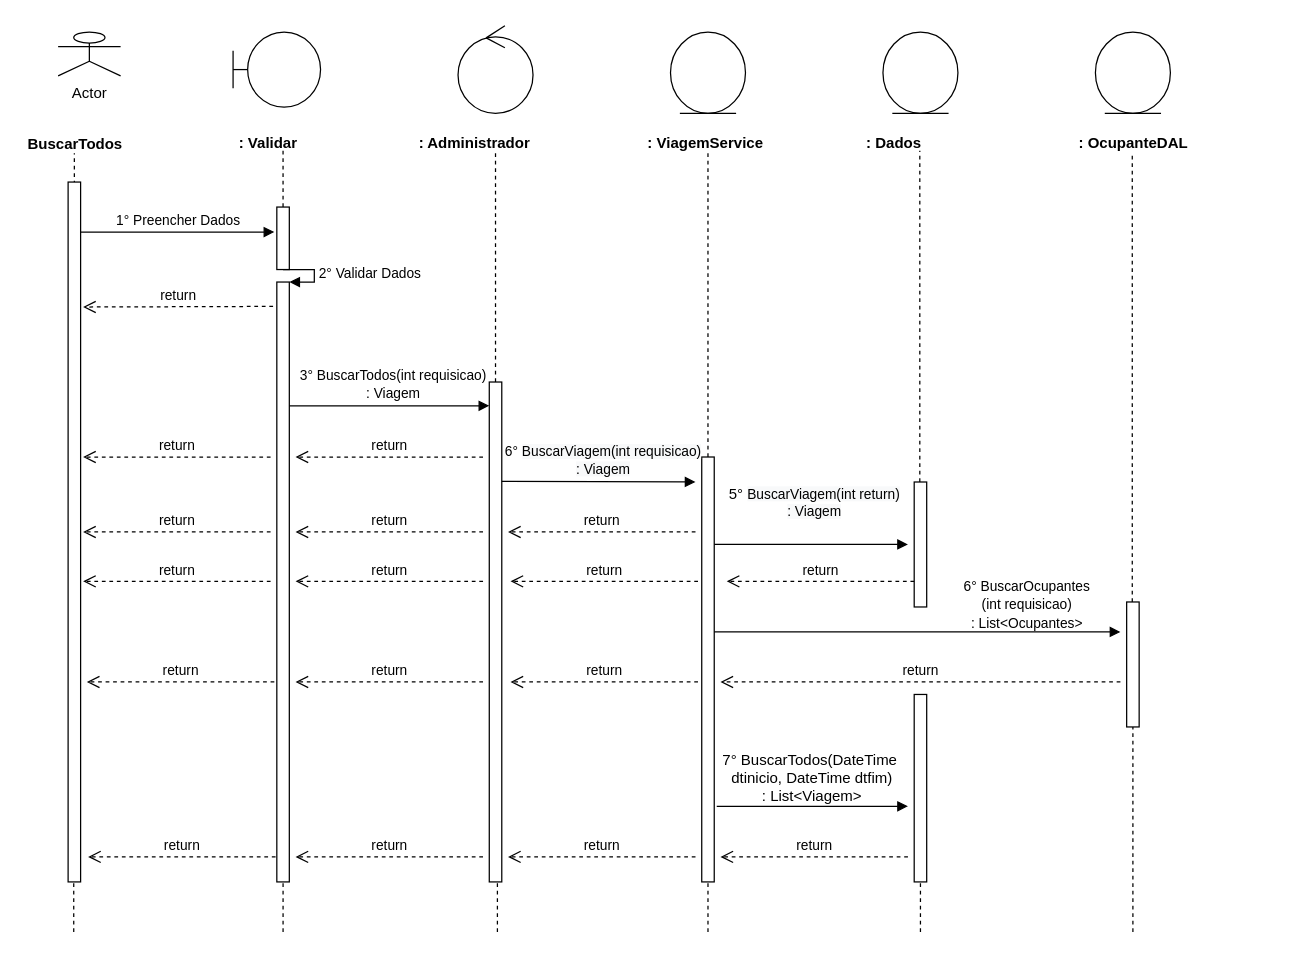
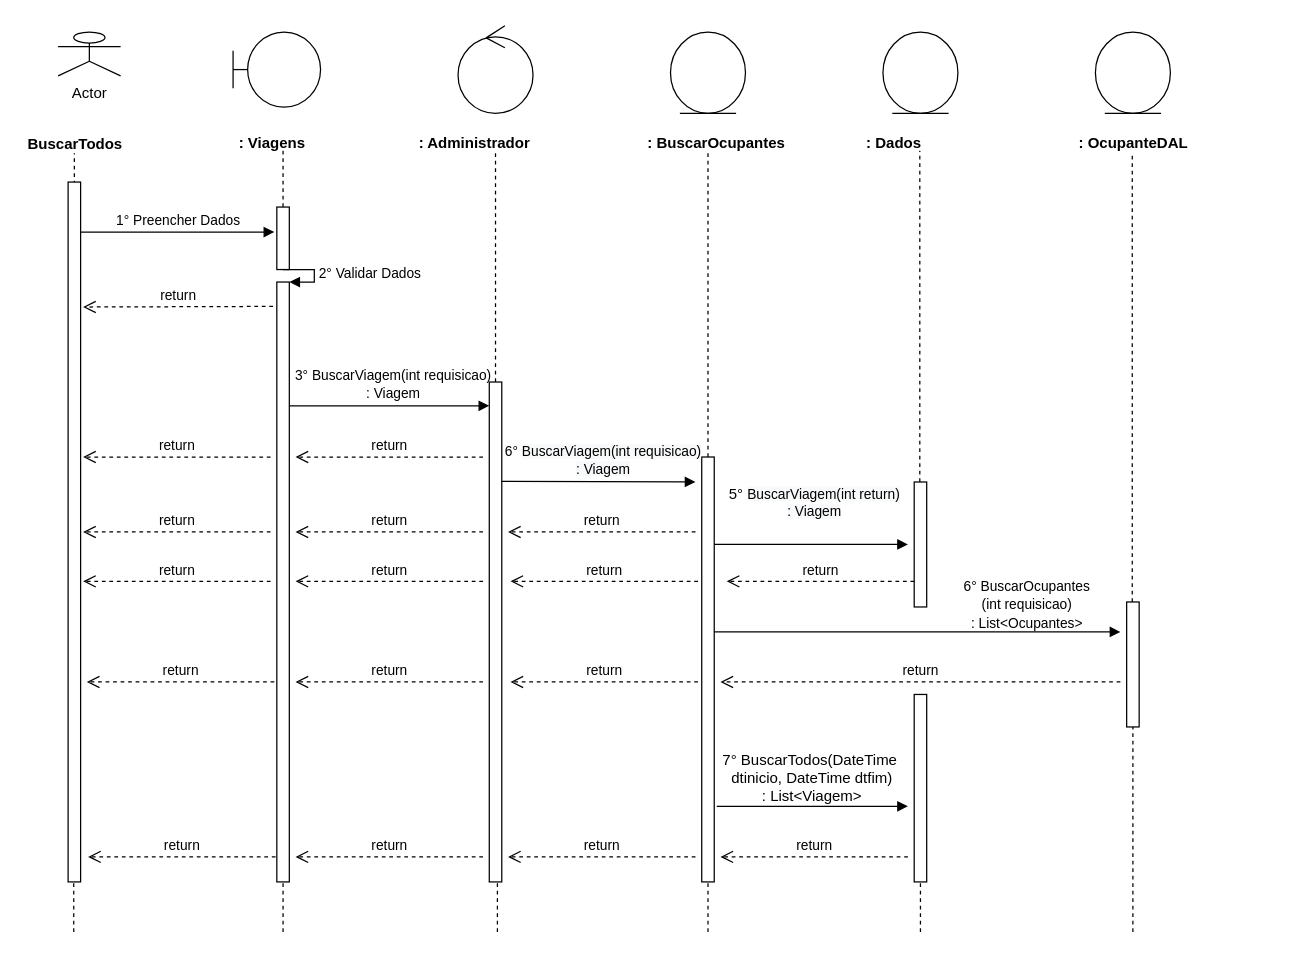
node ": Validar": label ": Validar" -> ": Viagens"
node ": ViagemService": label ": ViagemService" -> ": BuscarOcupantes"
node "3° BuscarTodos(int requisicao) : Viagem": label "3° BuscarTodos(int requisicao) : Viagem" -> "3° BuscarViagem(int requisicao) : Viagem"
